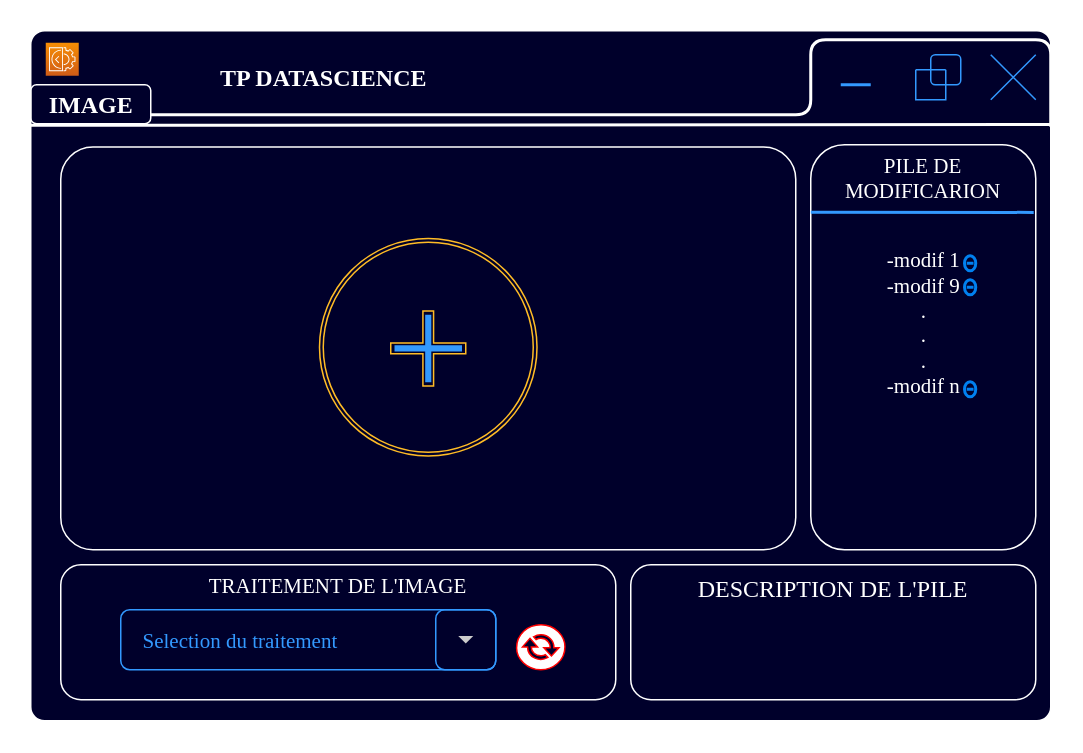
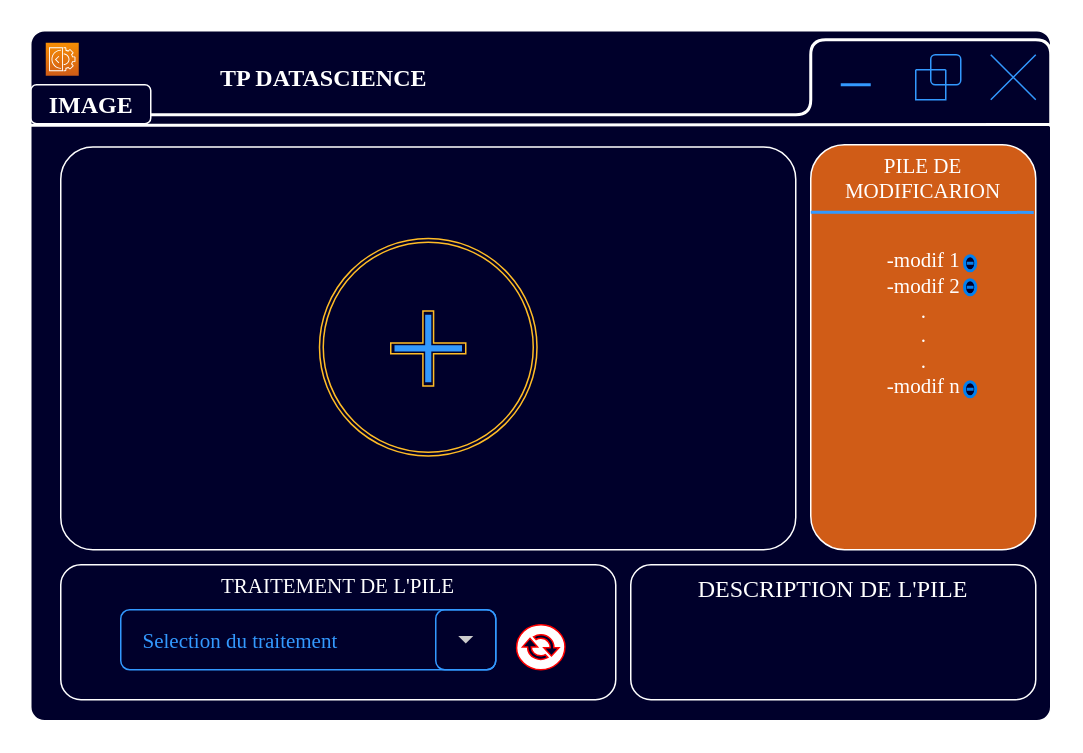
node "-modif 1 -modif 9 . . . -modif n": label "-modif 1 -modif 9 . . . -modif n" -> "-modif 1 -modif 2 . . . -modif n"
node "PILE DE MODIFICARION": fillcolor #00002b -> #d05c17
node "TRAITEMENT DE L'IMAGE": label "TRAITEMENT DE L'IMAGE" -> "TRAITEMENT DE L'PILE"
